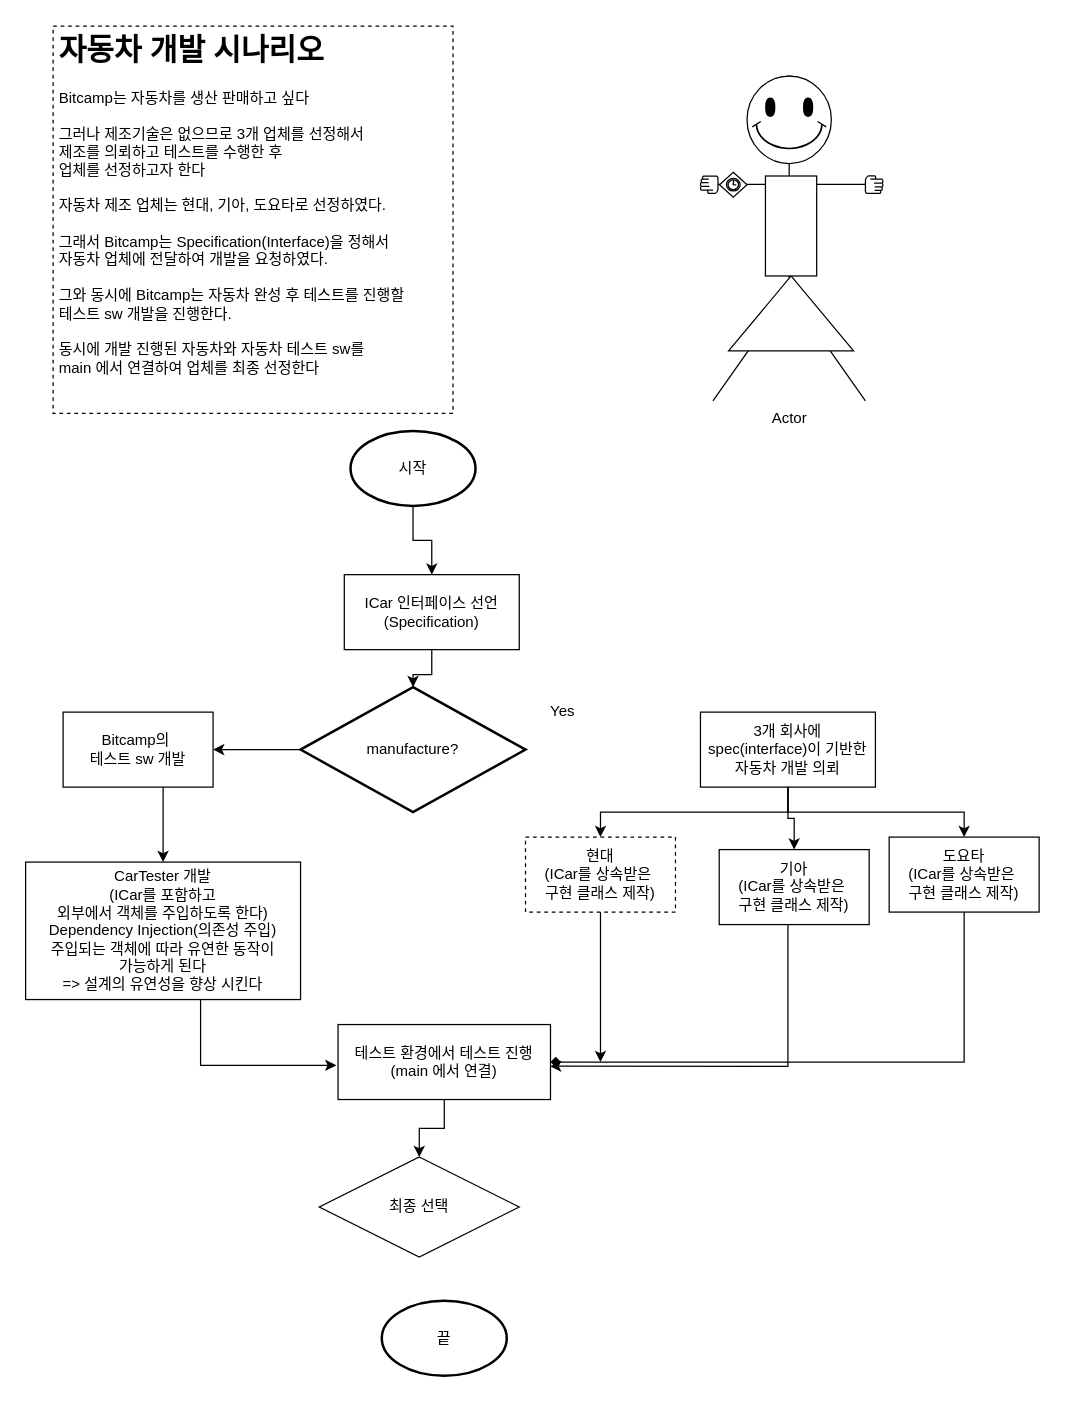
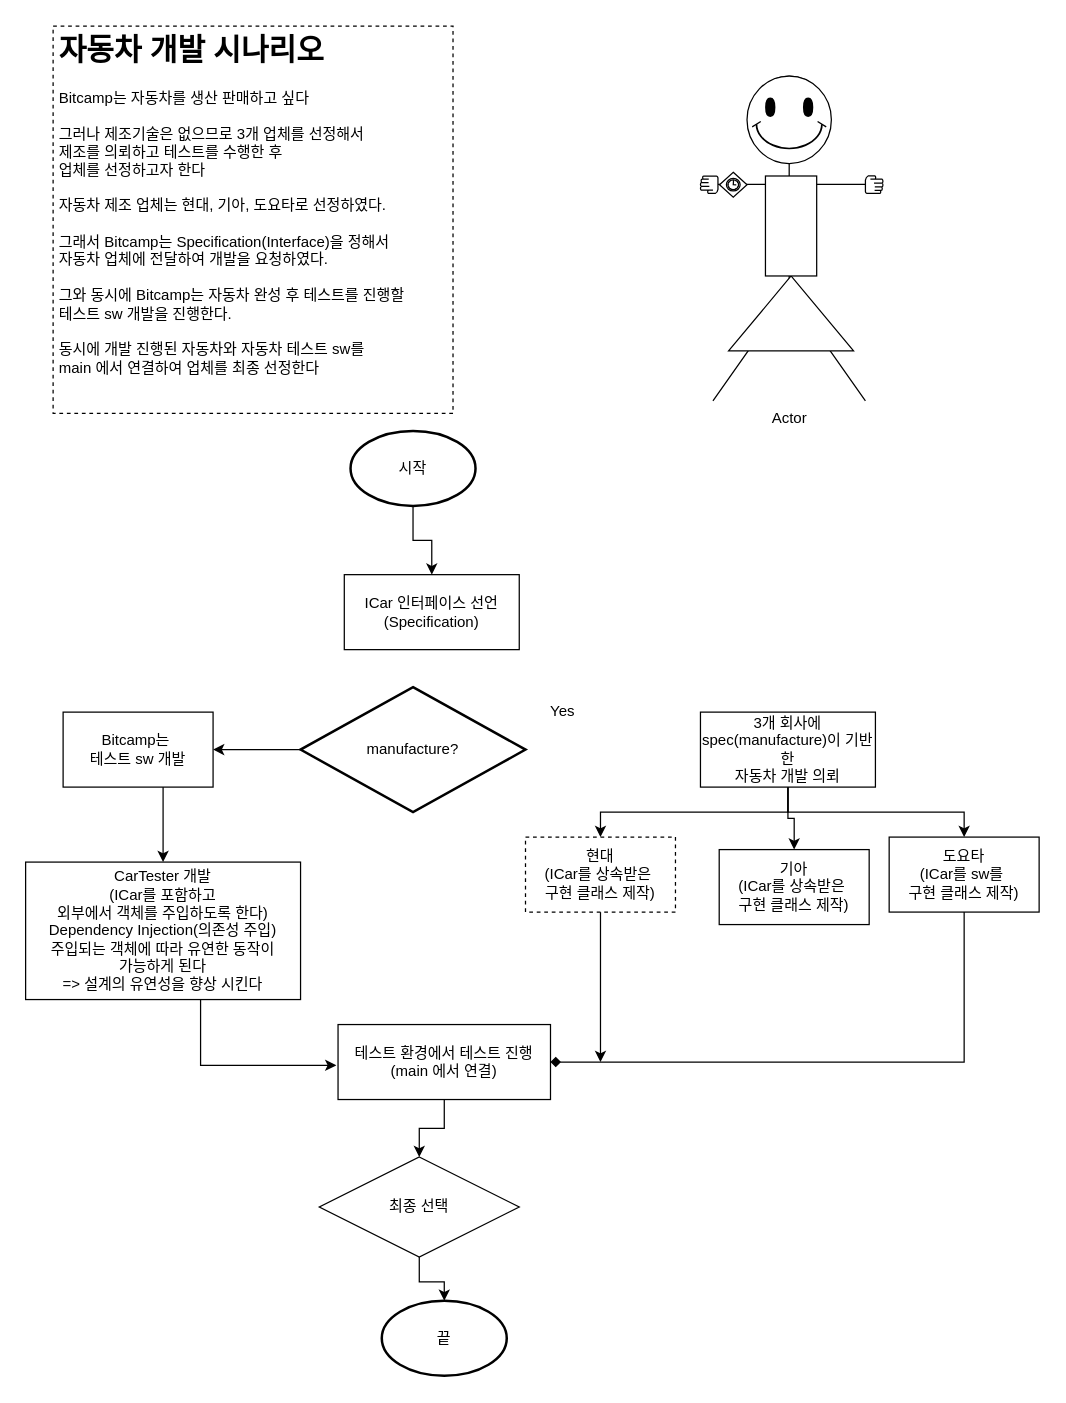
edge "ICar 인터페이스 선언 (Specification)" -> "manufacture?": removed
node "Bitcamp의 테스트 sw 개발": label "Bitcamp의 테스트 sw 개발" -> "Bitcamp는 테스트 sw 개발"
node "3개 회사에 spec(interface)이 기반한 자동차 개발 의뢰": label "3개 회사에 spec(interface)이 기반한 자동차 개발 의뢰" -> "3개 회사에 spec(manufacture)이 기반한 자동차 개발 의뢰"
node "도요타 (ICar를 상속받은 구현 클래스 제작)": label "도요타 (ICar를 상속받은 구현 클래스 제작)" -> "도요타 (ICar를 sw를 구현 클래스 제작)"
edge "기아 (ICar를 상속받은 구현 클래스 제작)" -> "테스트 환경에서 테스트 진행 (main 에서 연결)": removed
edge "최종 선택" -> "끝": added
